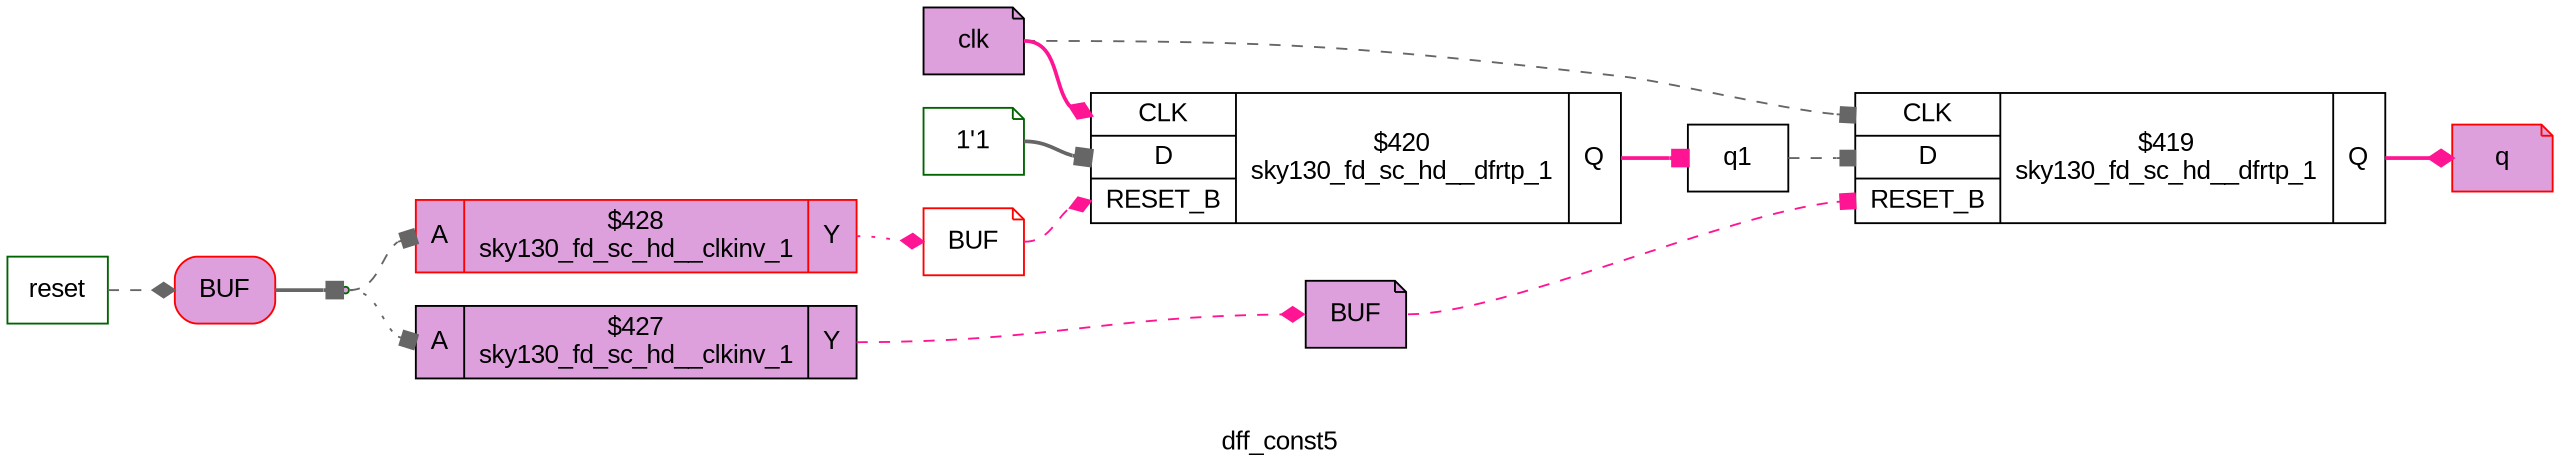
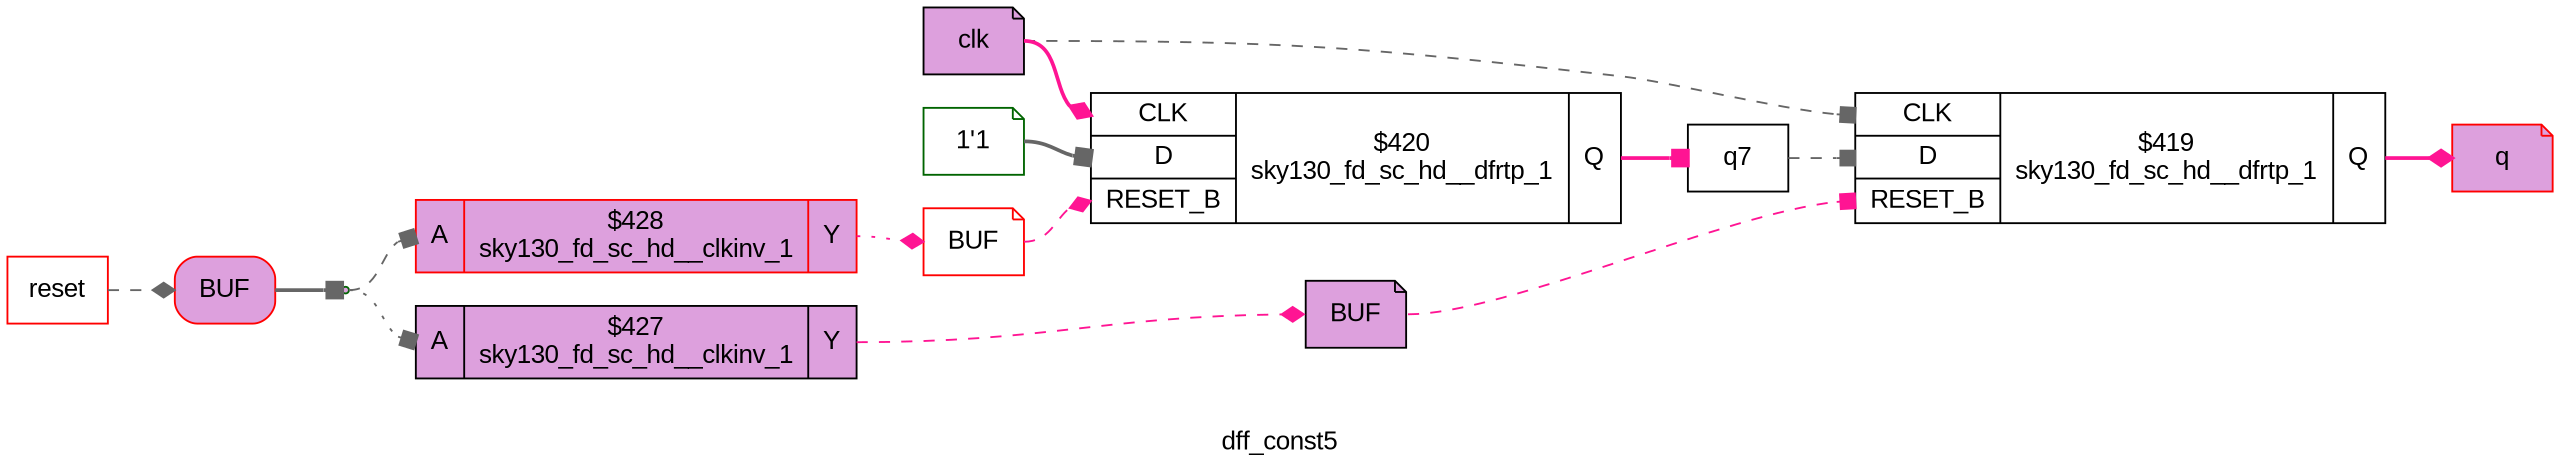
node "q1": label "q1" -> "q7"
node "reset": color darkgreen -> red
